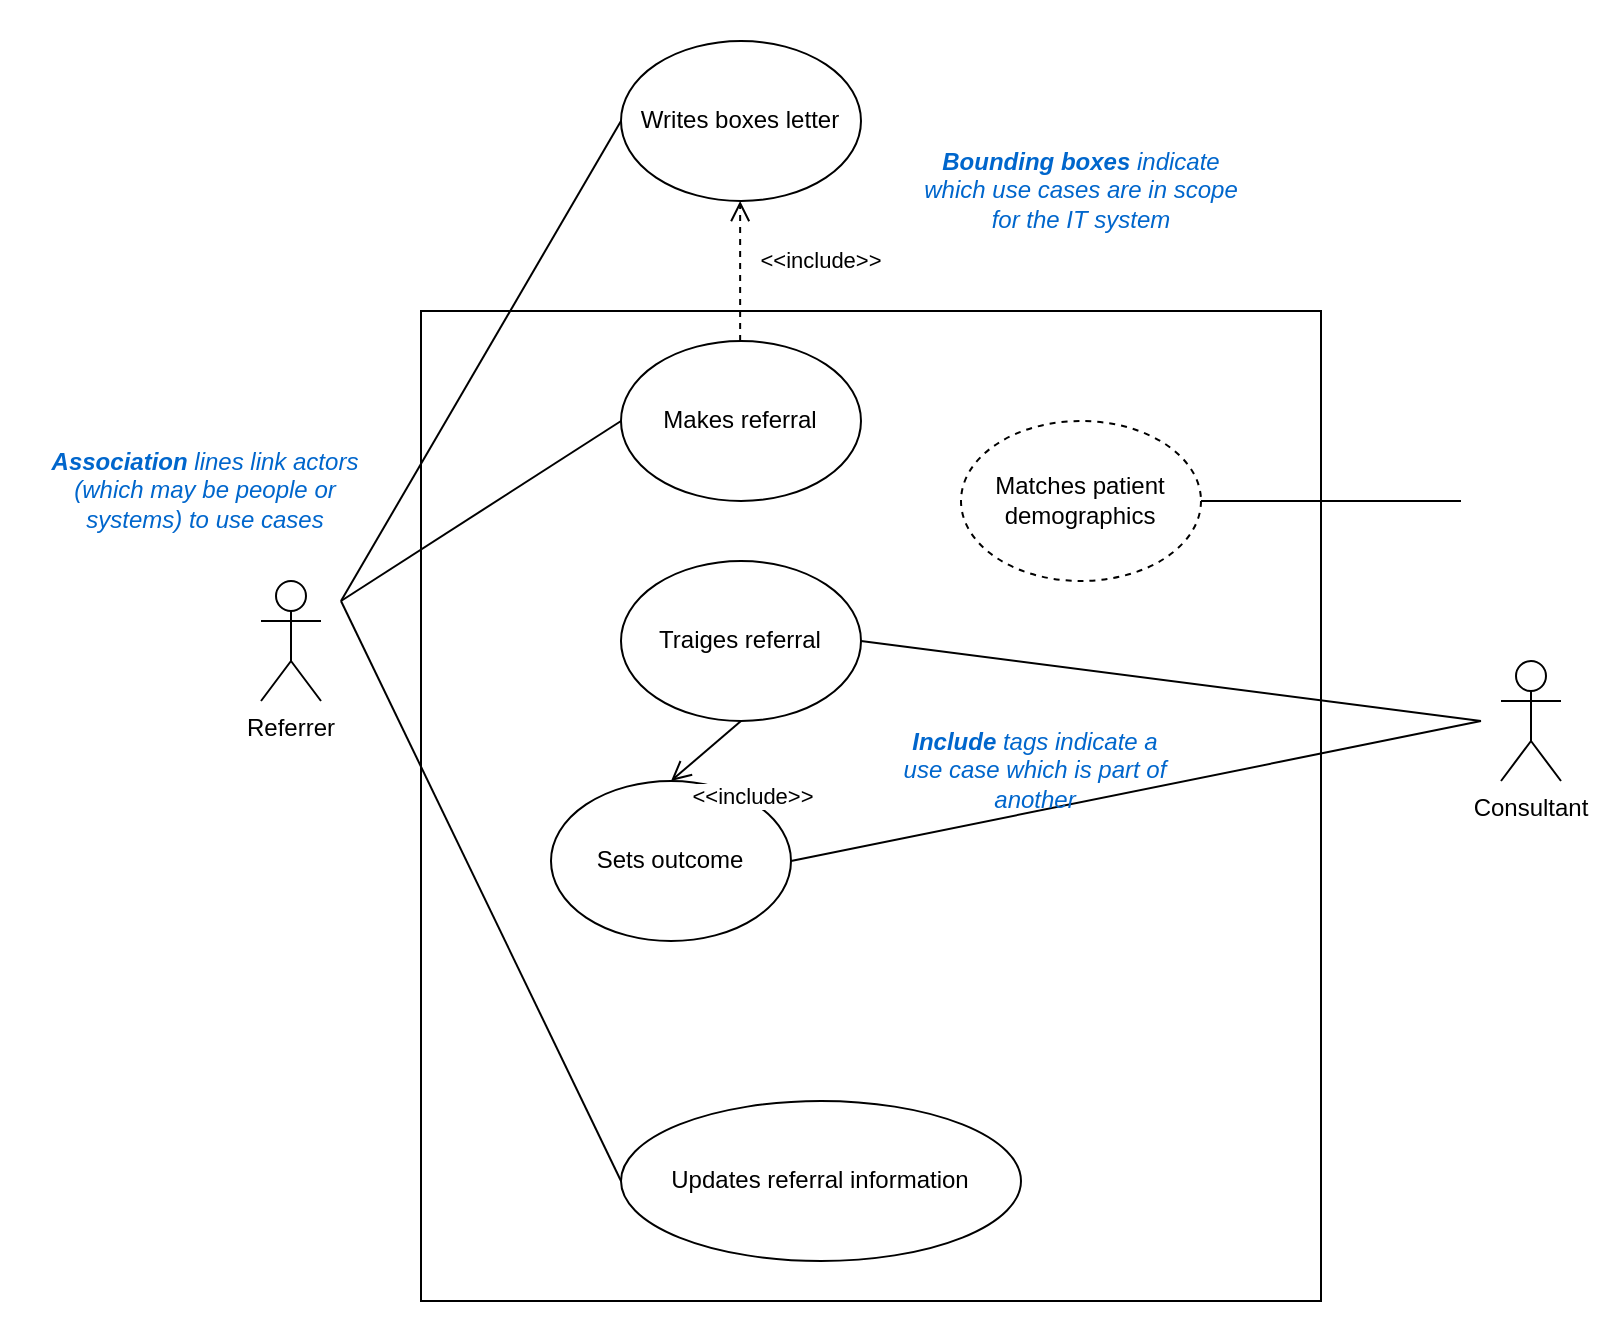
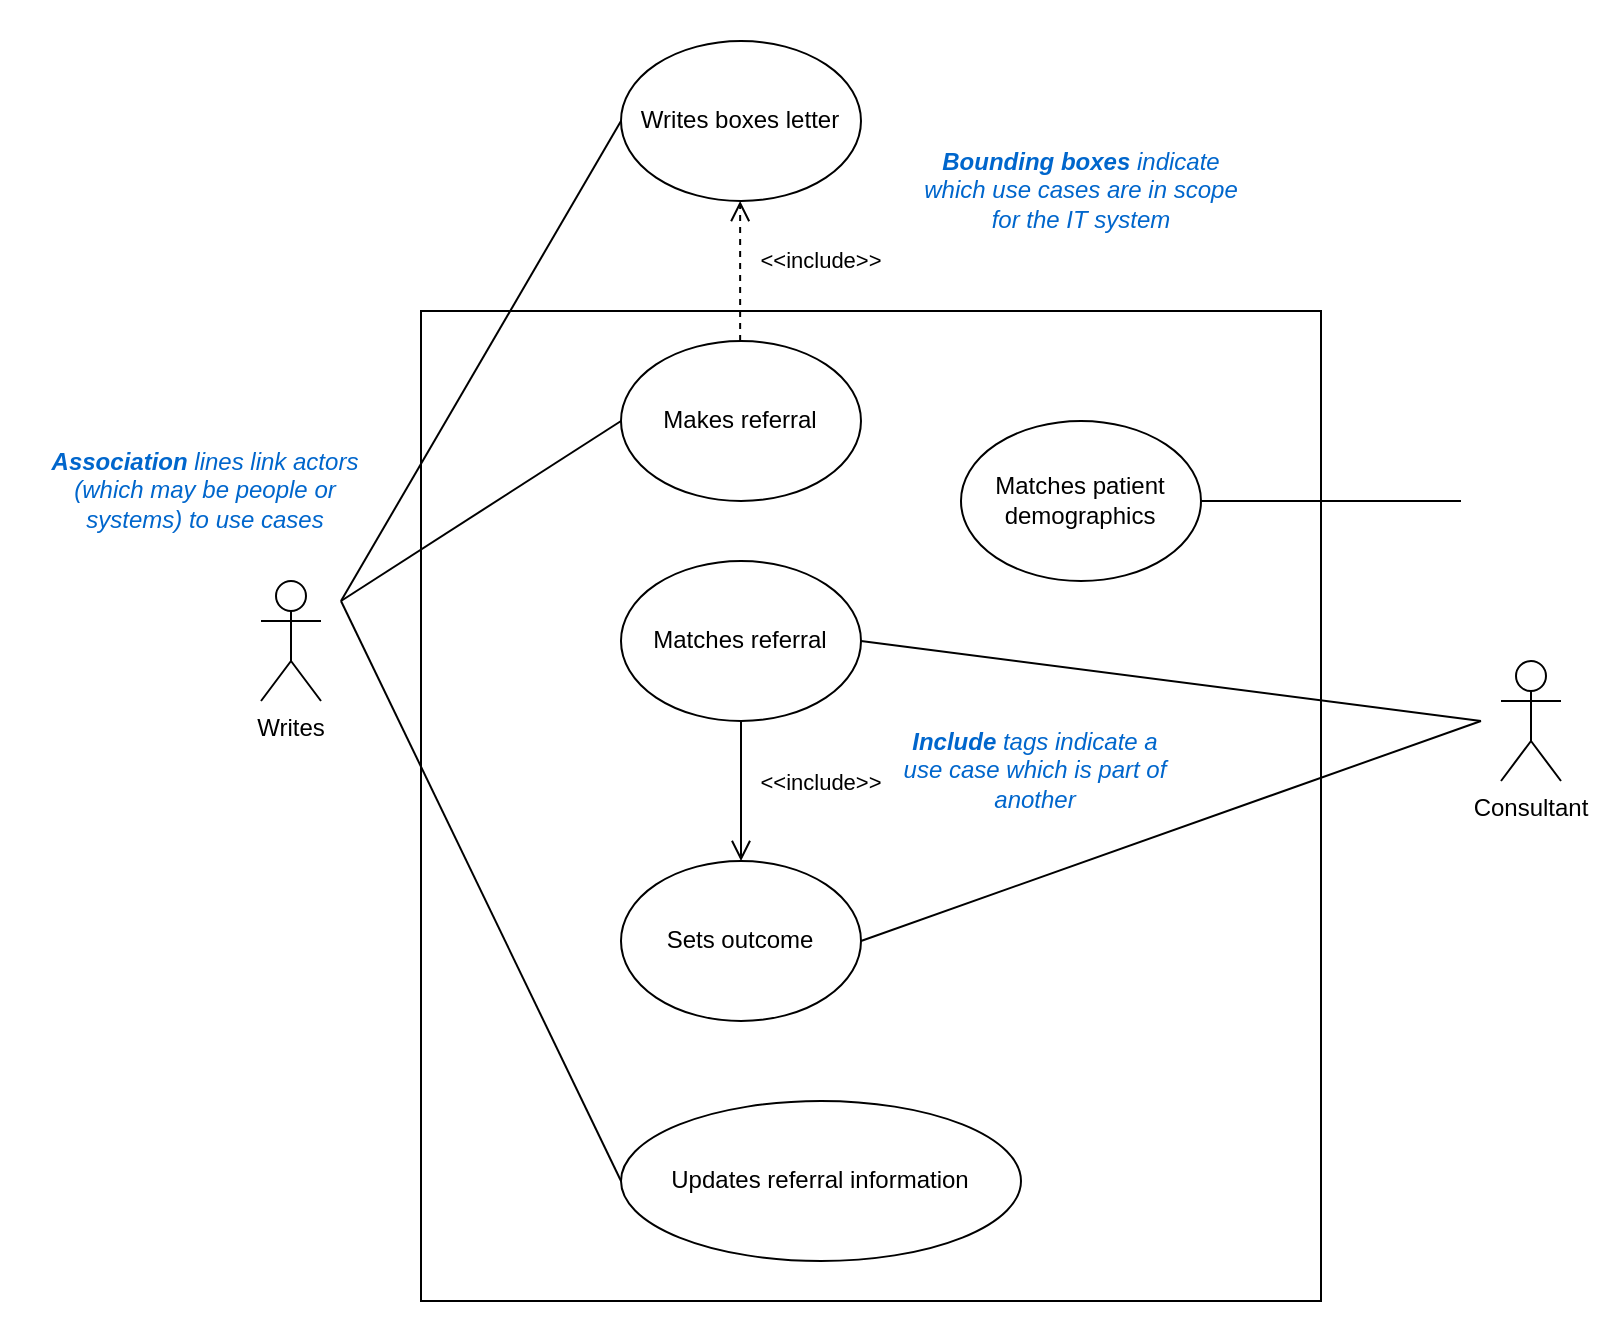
node "Matches patient demographics": style dashed -> solid
node "Traiges referral": label "Traiges referral" -> "Matches referral"
node "Referrer": label "Referrer" -> "Writes"
node "Sets outcome": moved (671, 861) -> (741, 941)
